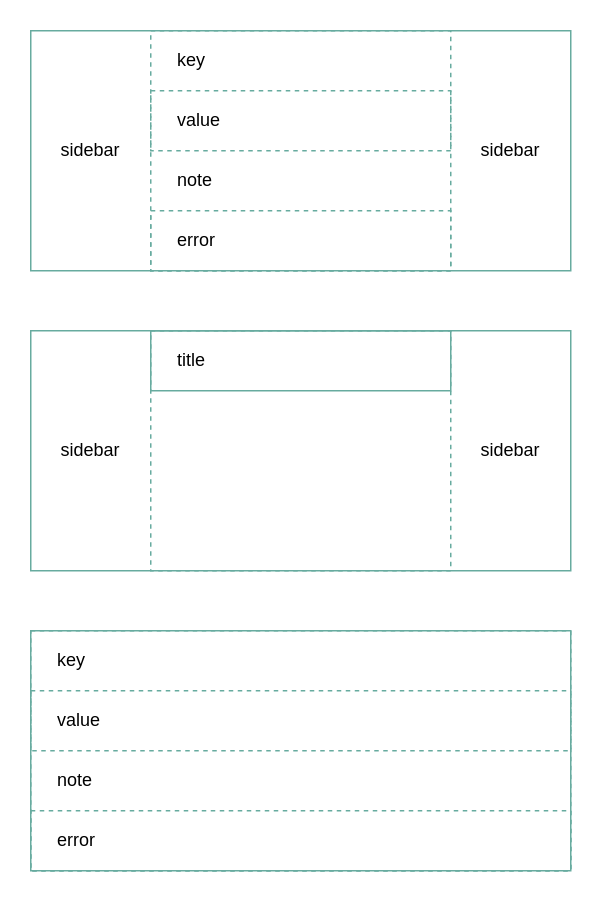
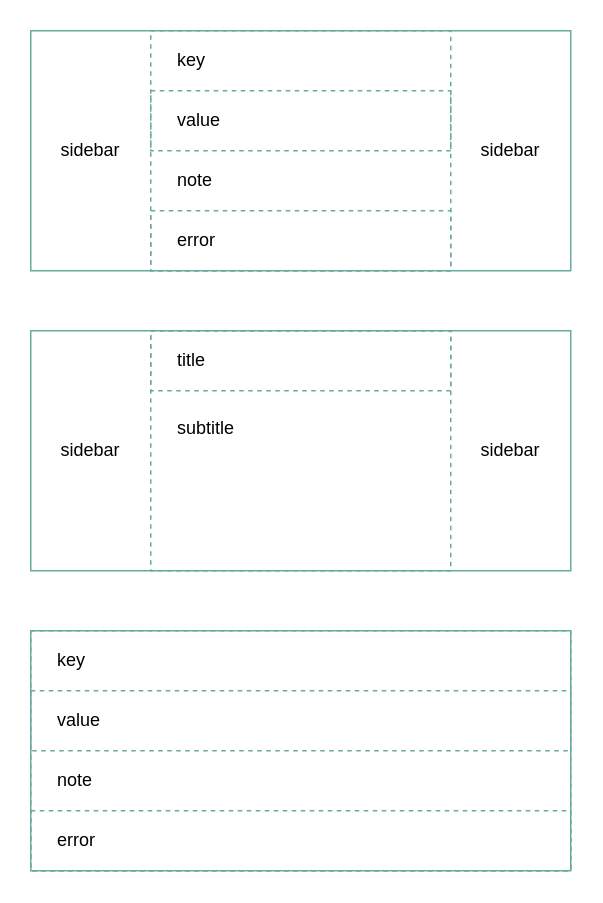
node "title": style solid -> dashed
node "subtitle": added
